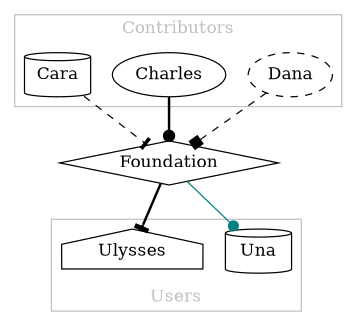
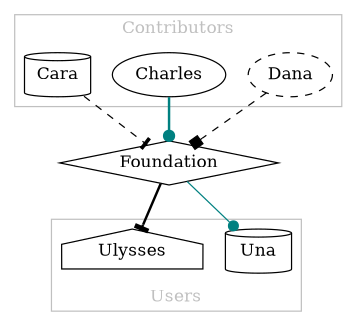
edge "Charles" -> "Foundation": color black -> teal
